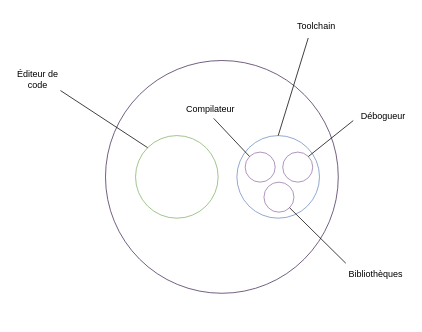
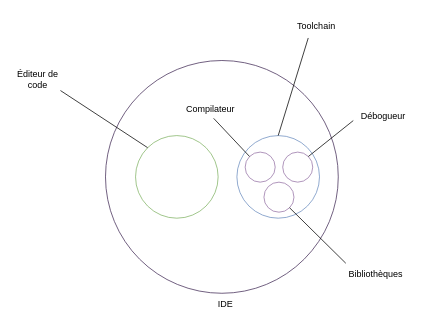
node "IDE": added
